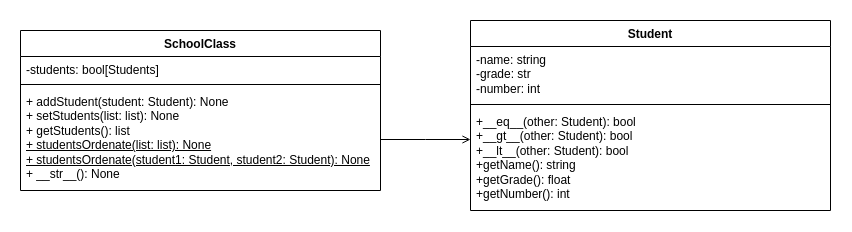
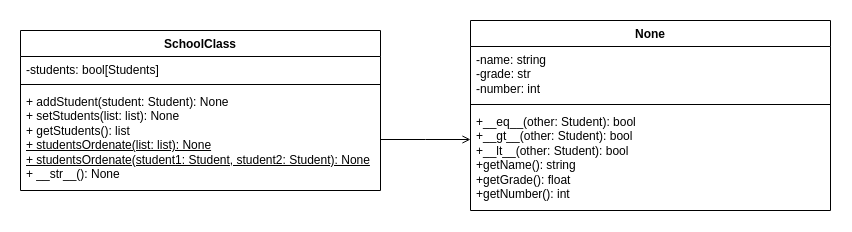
node "Student": label "Student" -> "None"
